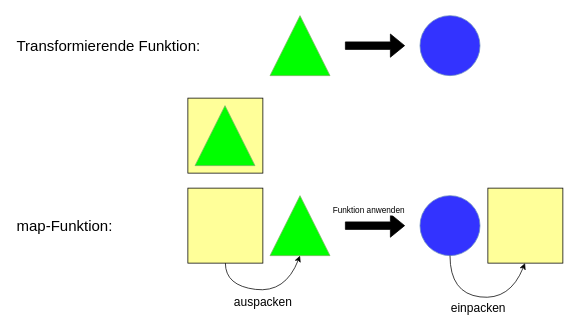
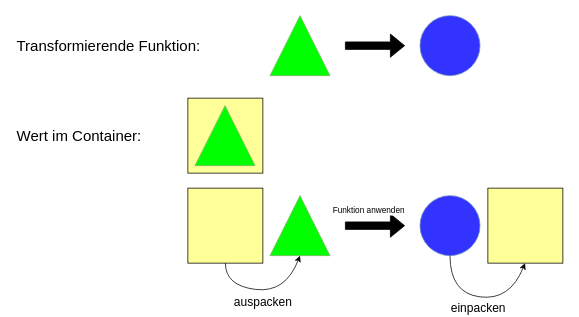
node "Wert im Container:": added
node "map-Funktion:": removed
